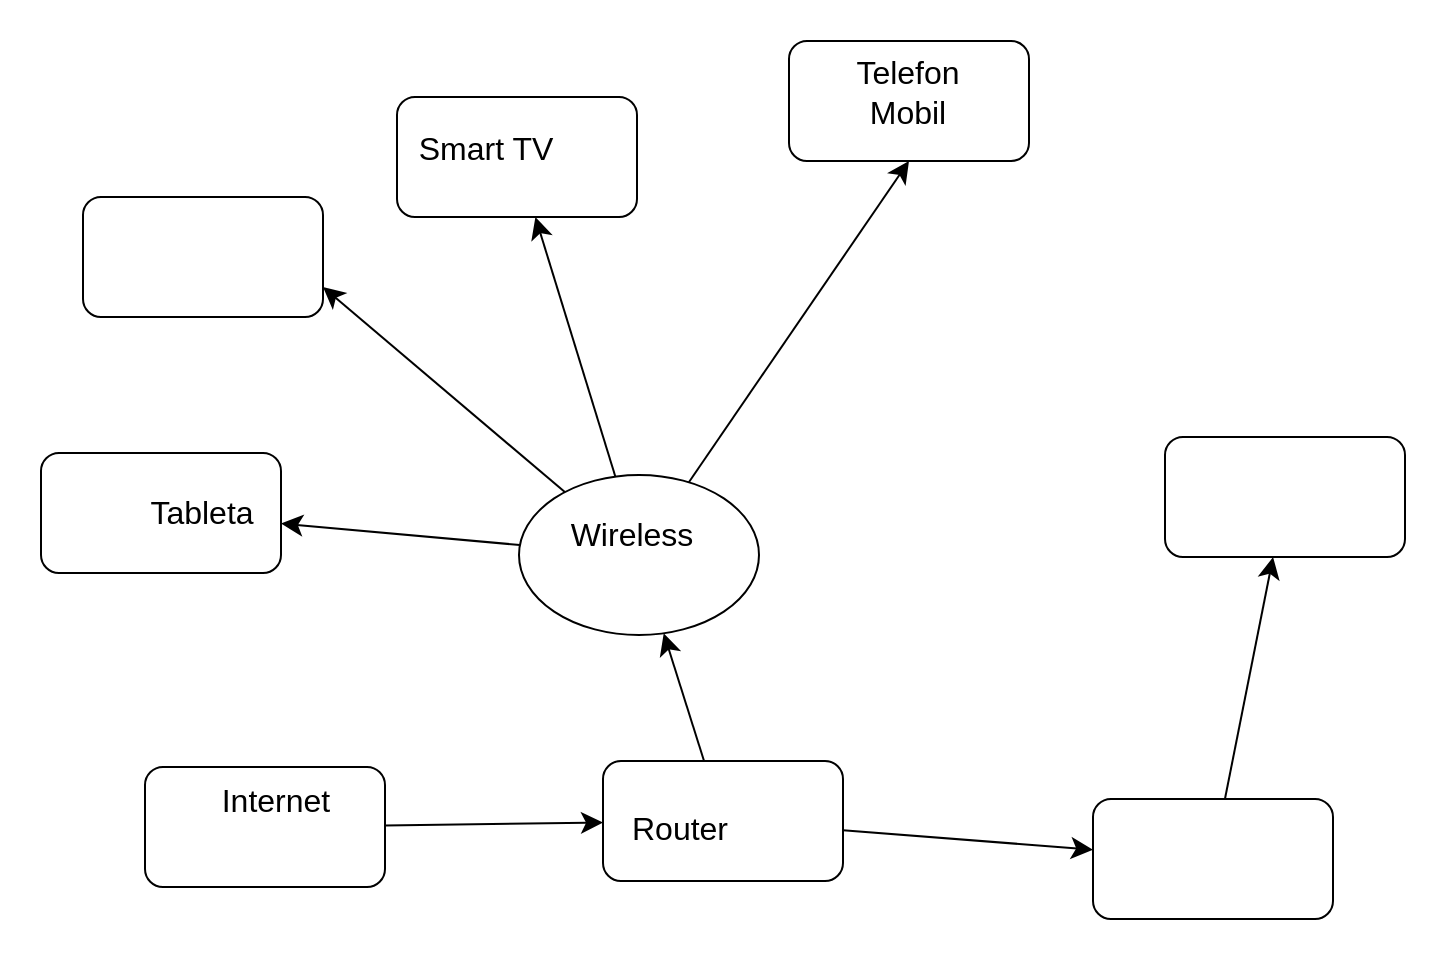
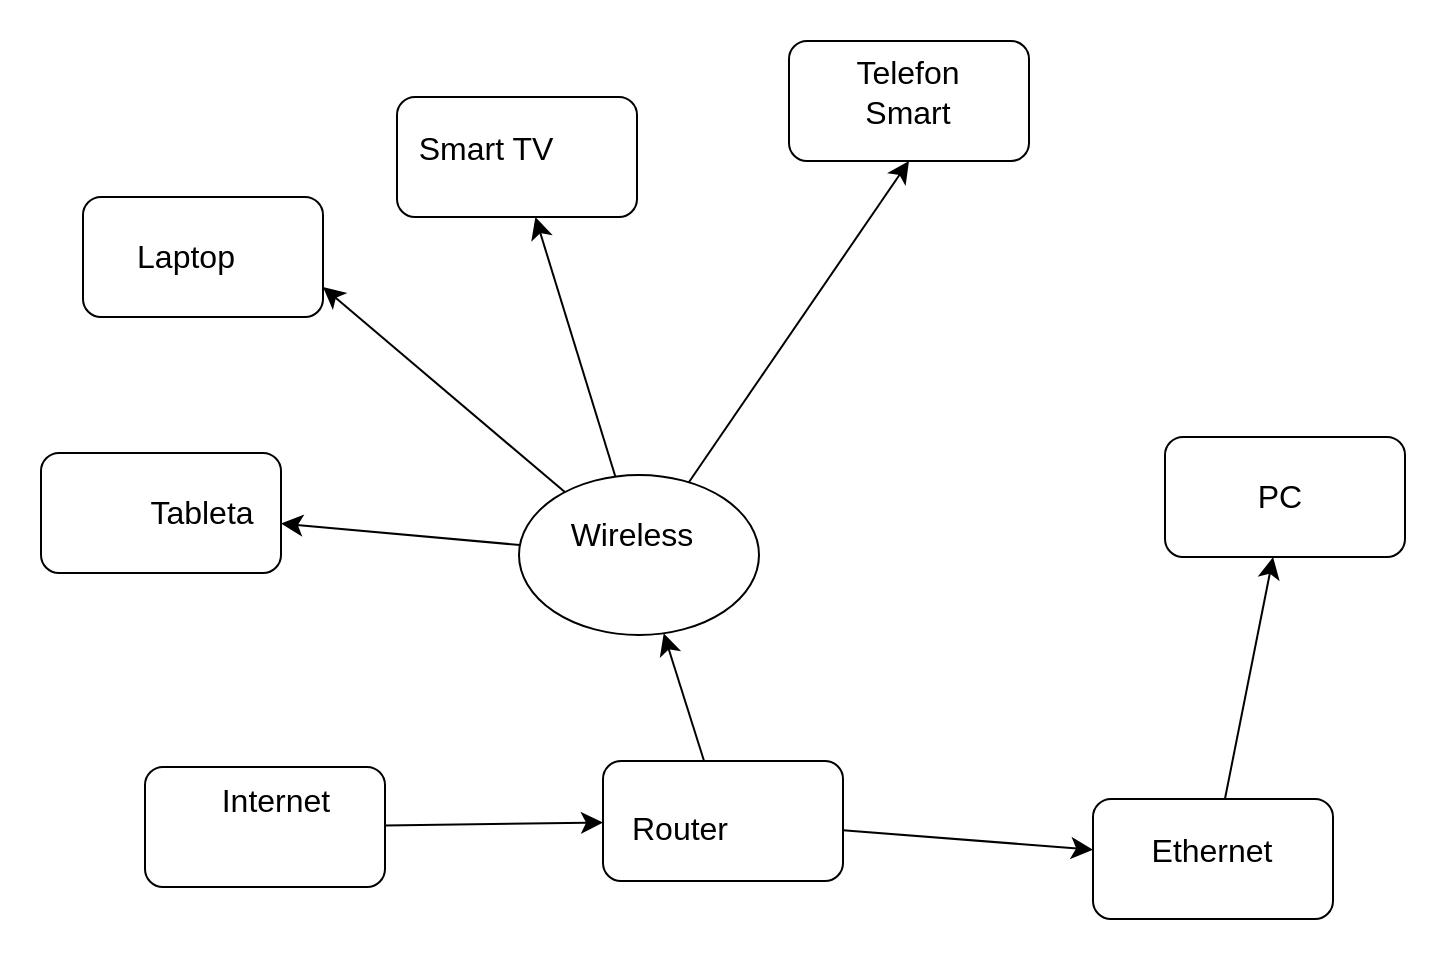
node "Telefon Mobil": label "Telefon Mobil" -> "Telefon Smart"
node "Laptop": added
node "PC": added
node "Ethernet": added
